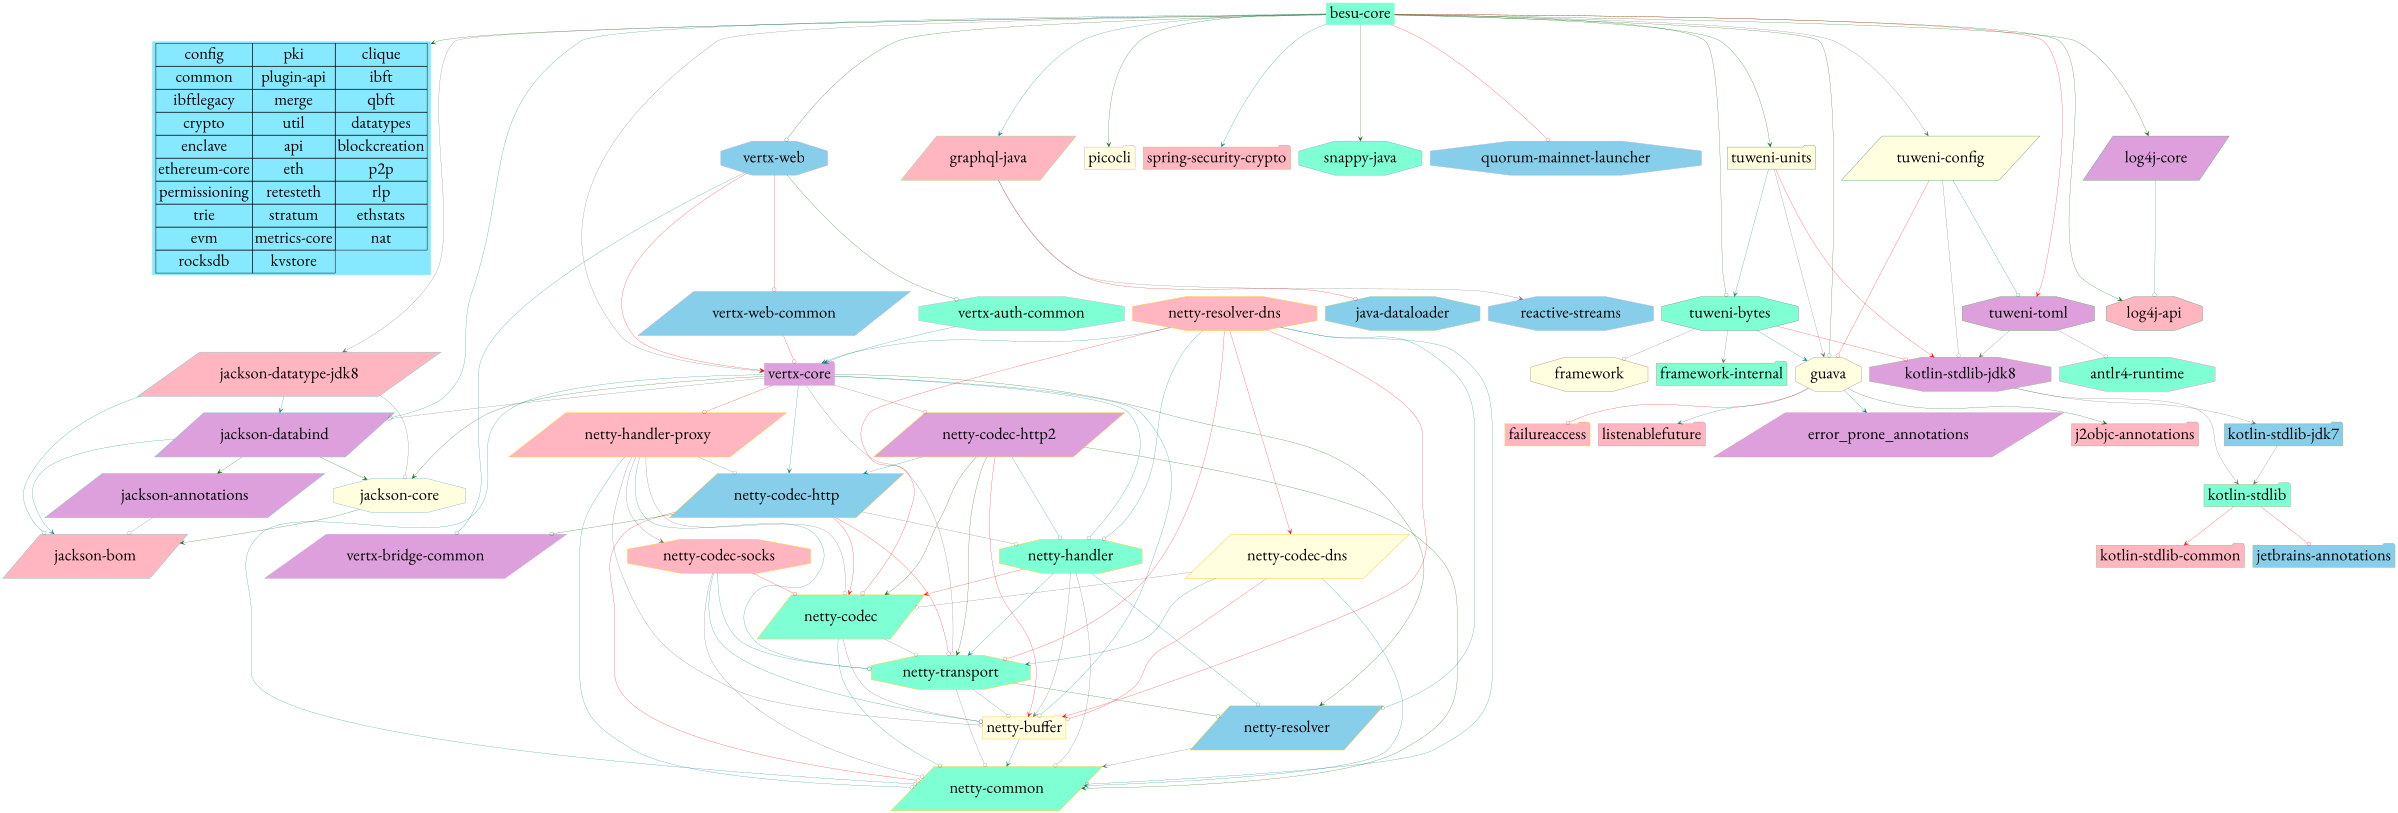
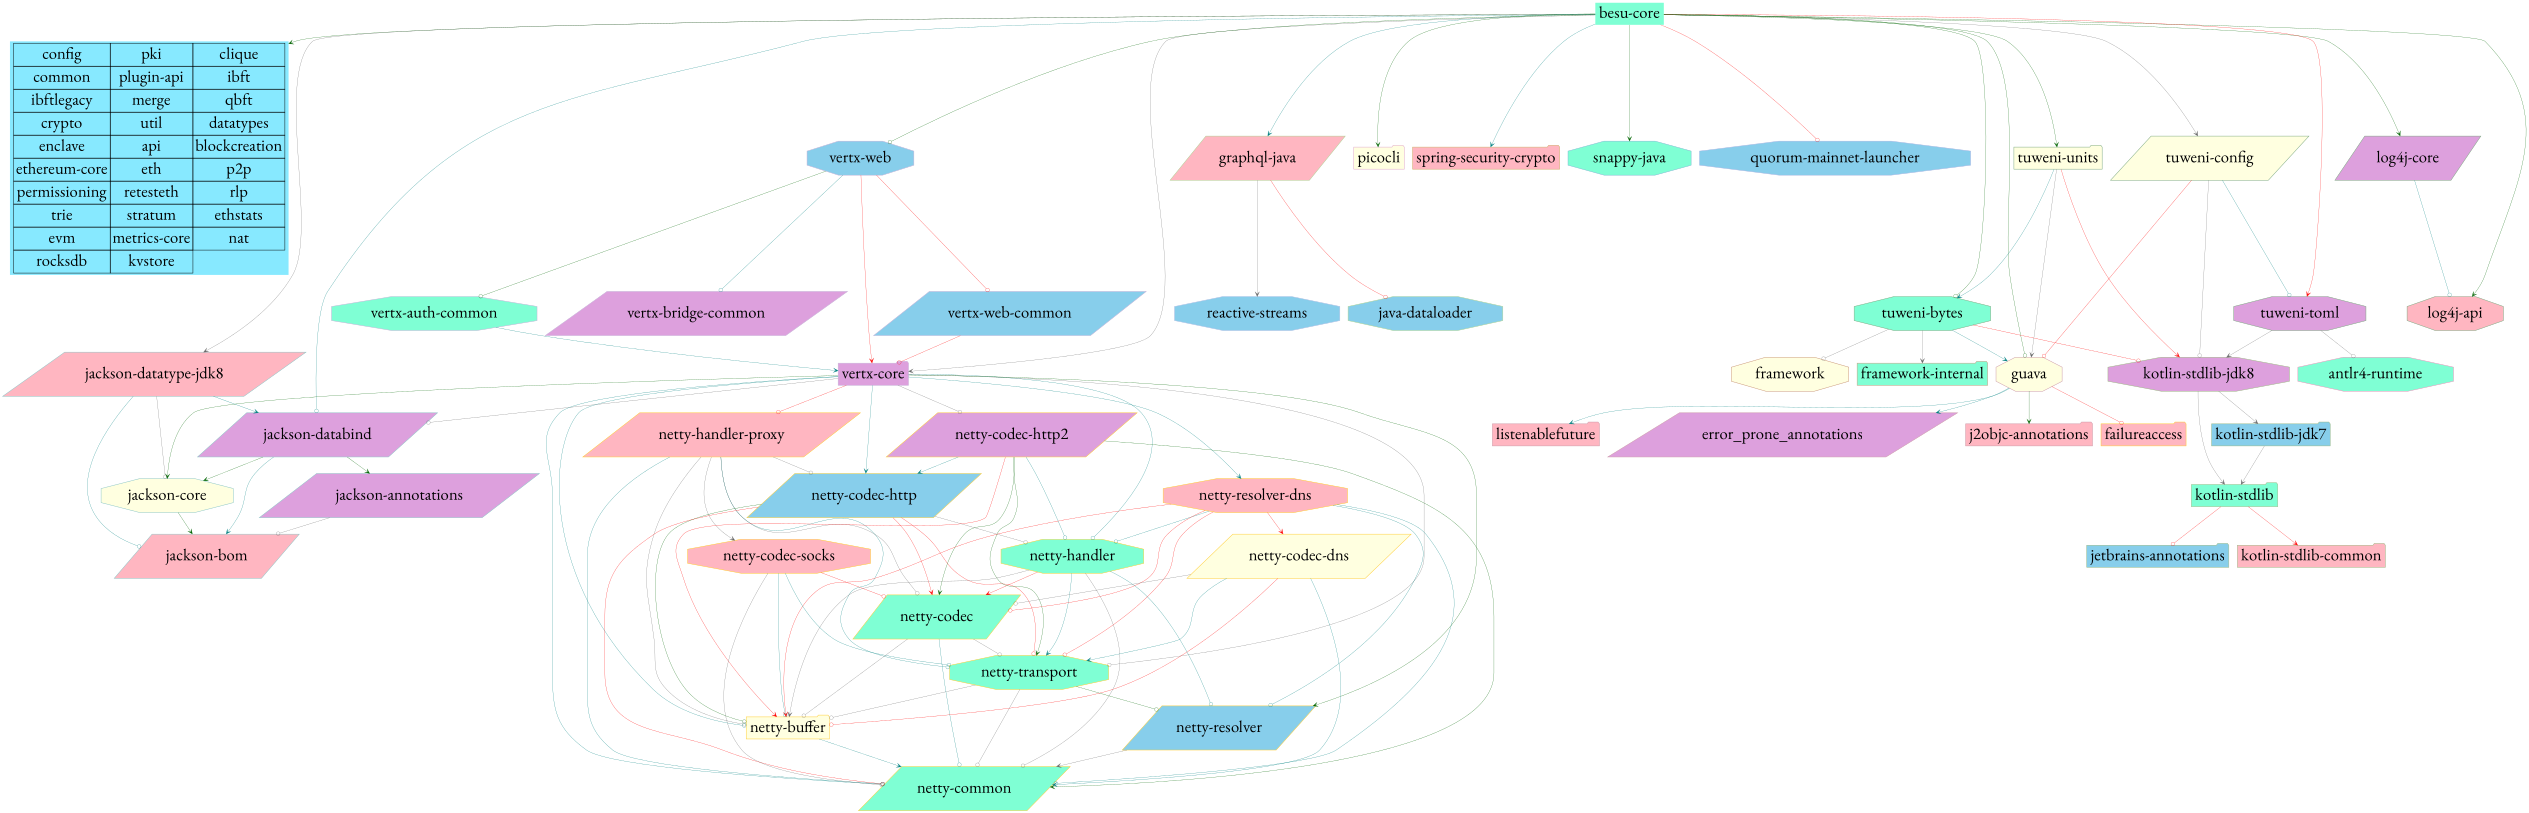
edge "netty-resolver-dns" -> "vertx-core": reversed
edge "netty-codec-http" -> "vertx-bridge-common": now "netty-codec-http" -> "netty-buffer"
